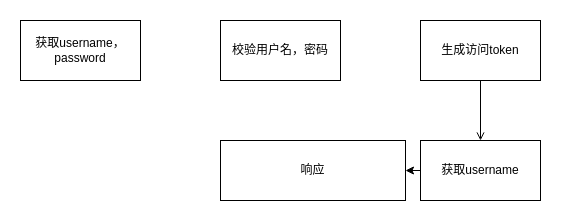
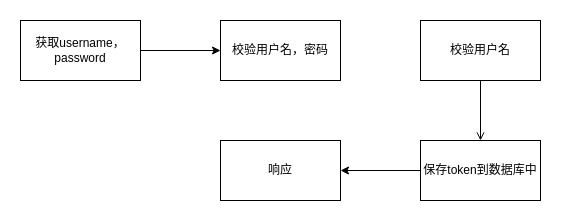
edge "获取username，password" -> "校验用户名，密码": added
node "生成访问token": label "生成访问token" -> "校验用户名"
node "响应": size 185x60 -> 120x60
node "获取username": label "获取username" -> "保存token到数据库中"
